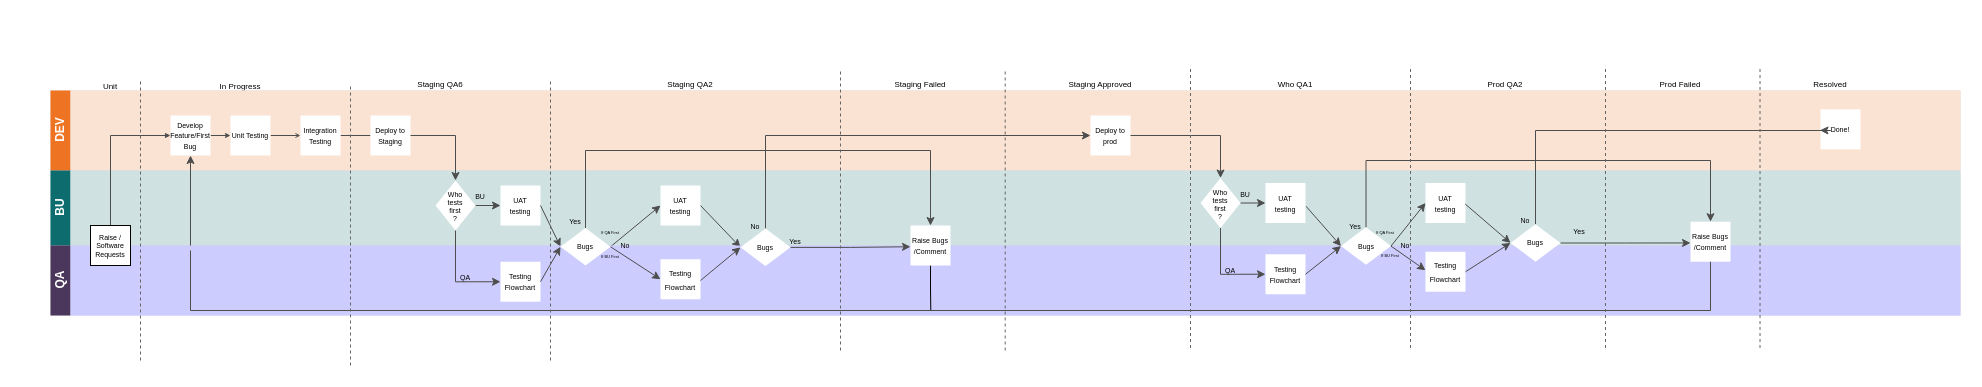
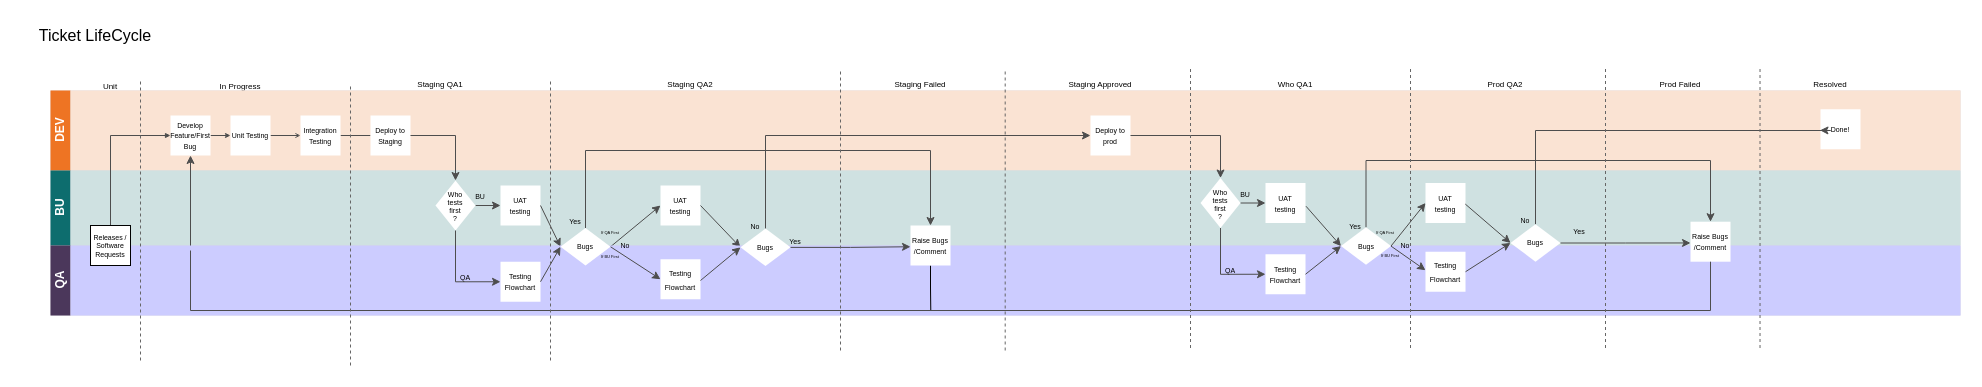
node "Ticket LifeCycle": added
node "Staging QA6": label "Staging QA6" -> "Staging QA1"
node "Raise / Software Requests": label "Raise / Software Requests" -> "Releases / Software Requests"
